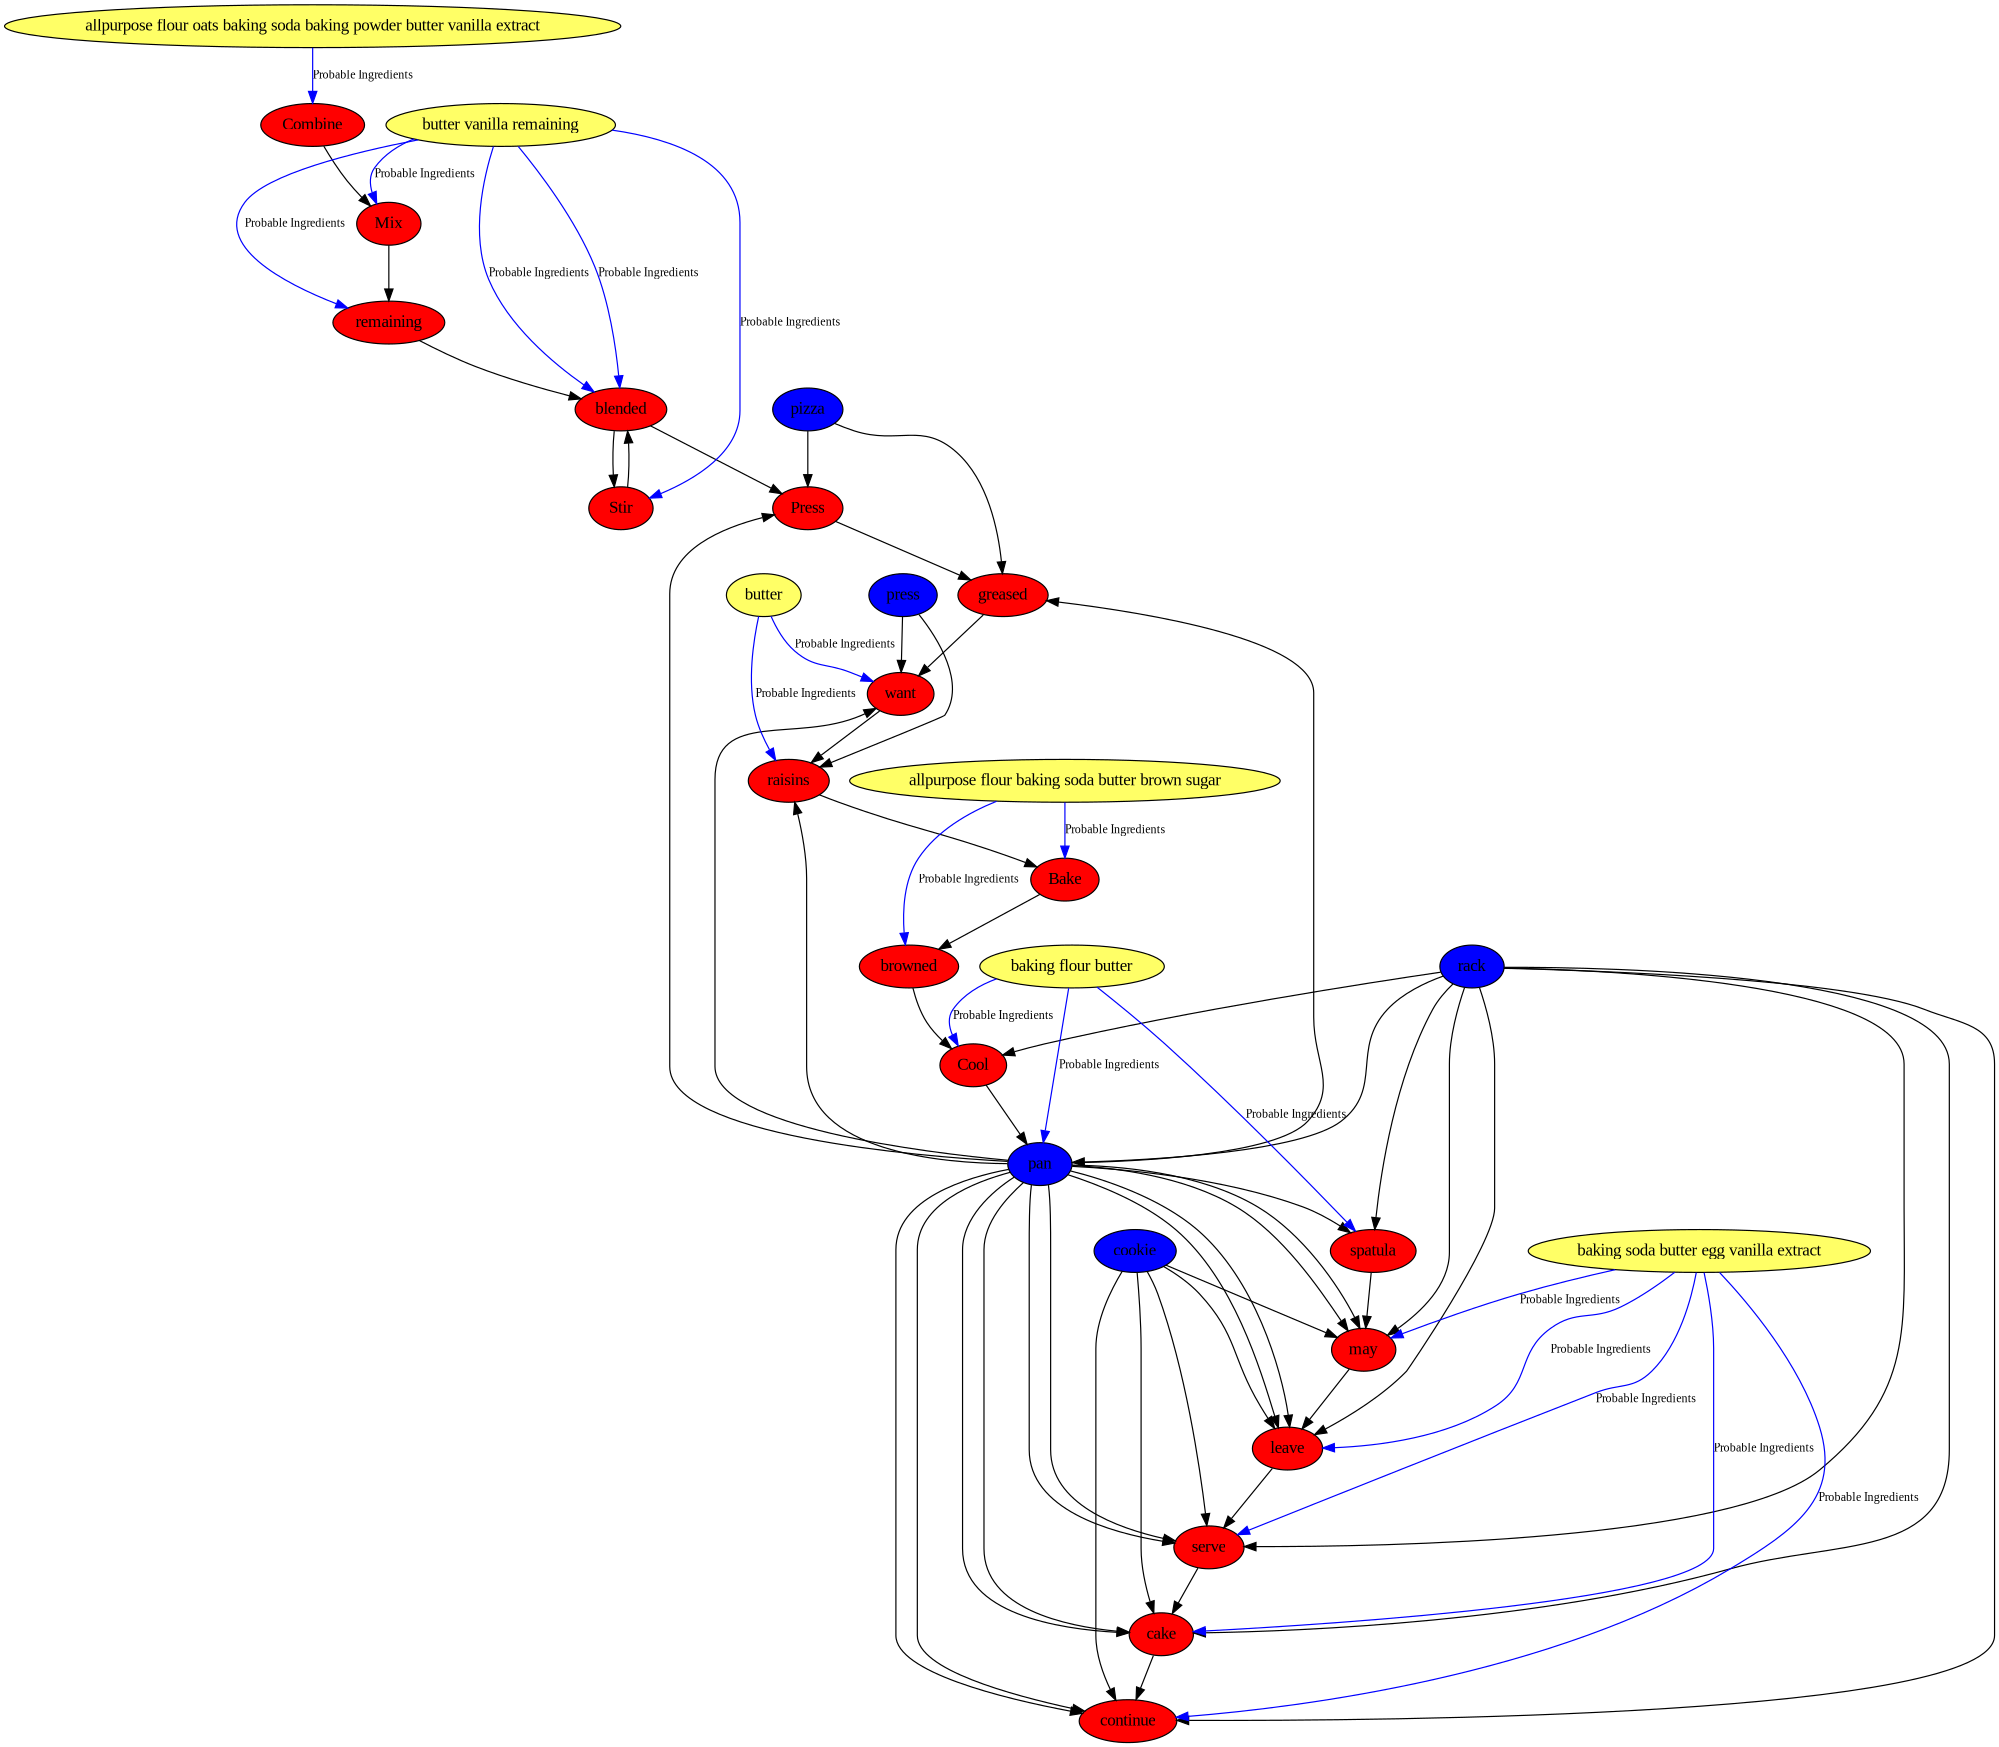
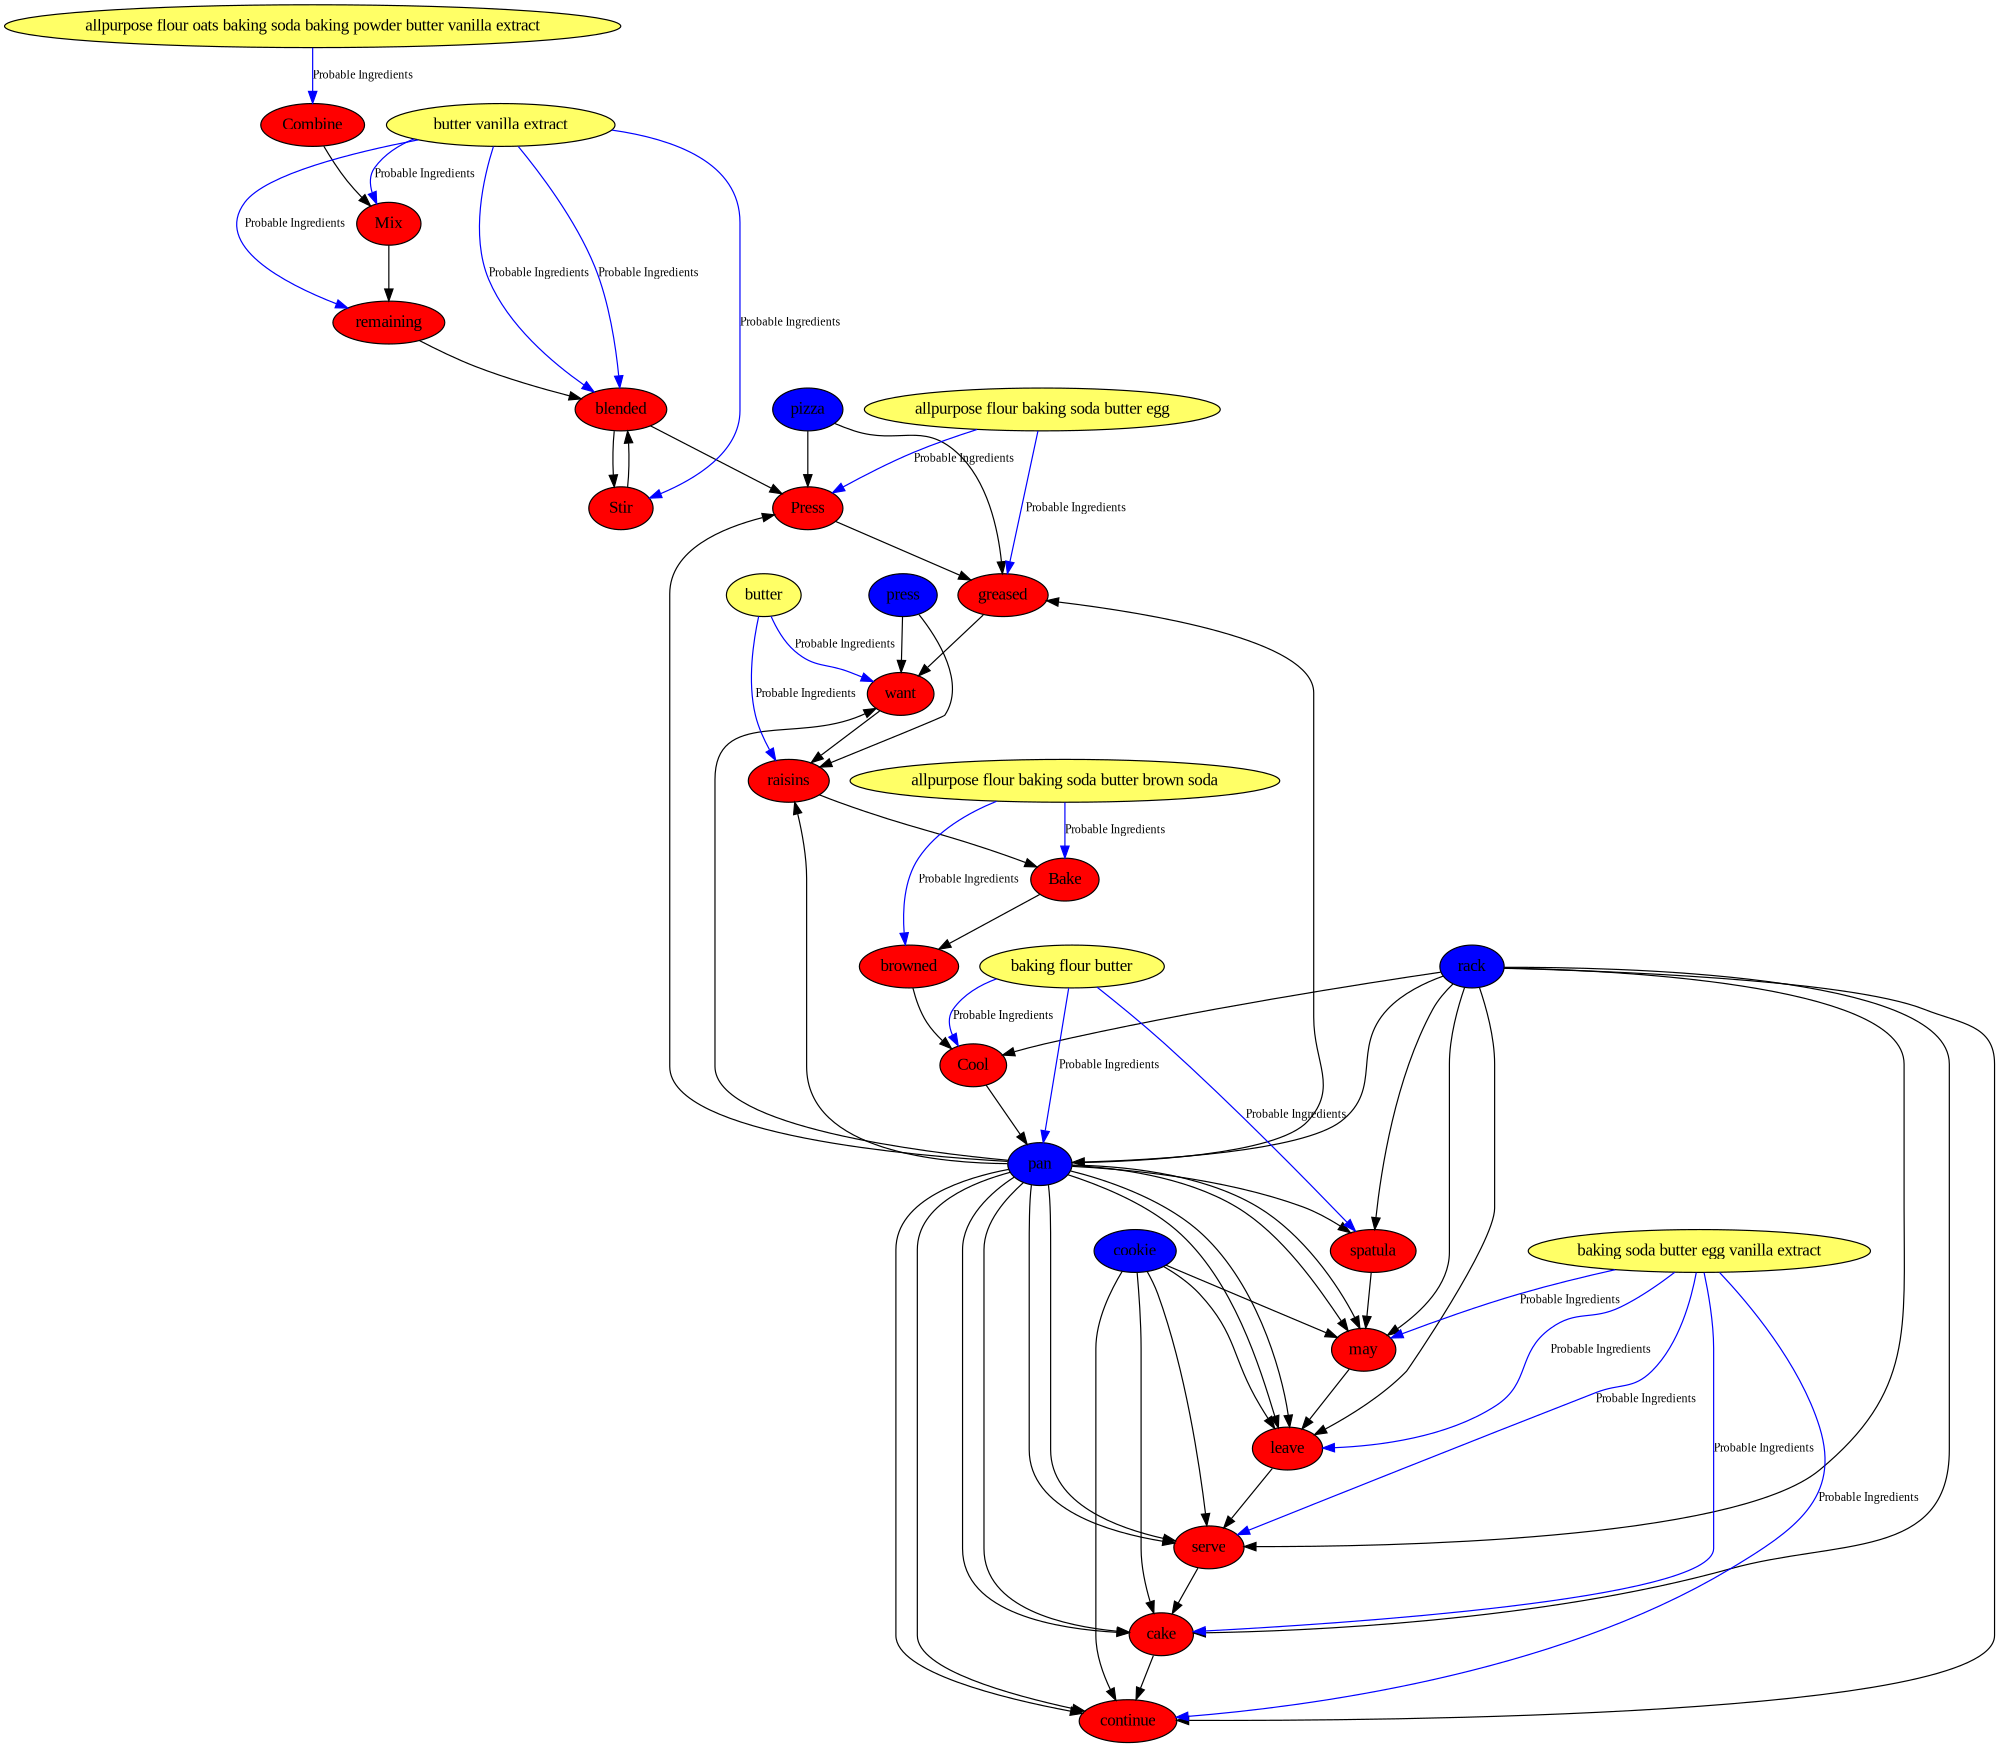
node "butter vanilla remaining": label "butter vanilla remaining" -> "butter vanilla extract"
node "allpurpose flour baking soda butter egg": added
node "allpurpose flour baking soda butter brown sugar": label "allpurpose flour baking soda butter brown sugar" -> "allpurpose flour baking soda butter brown soda"
